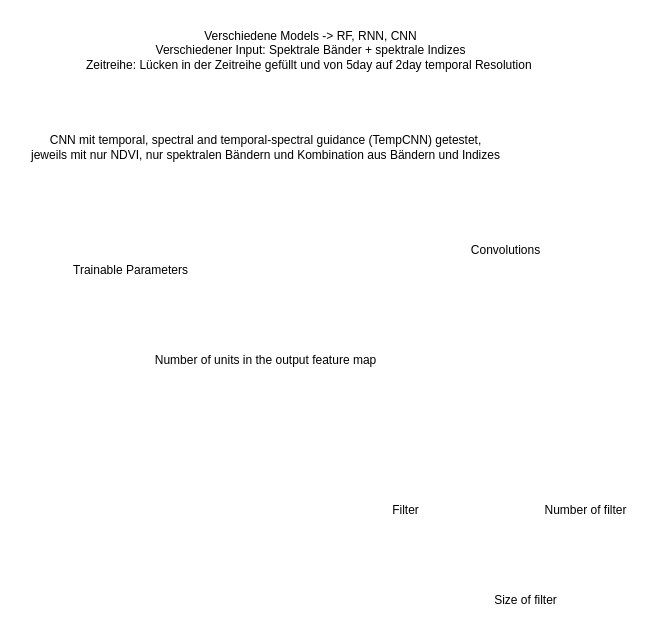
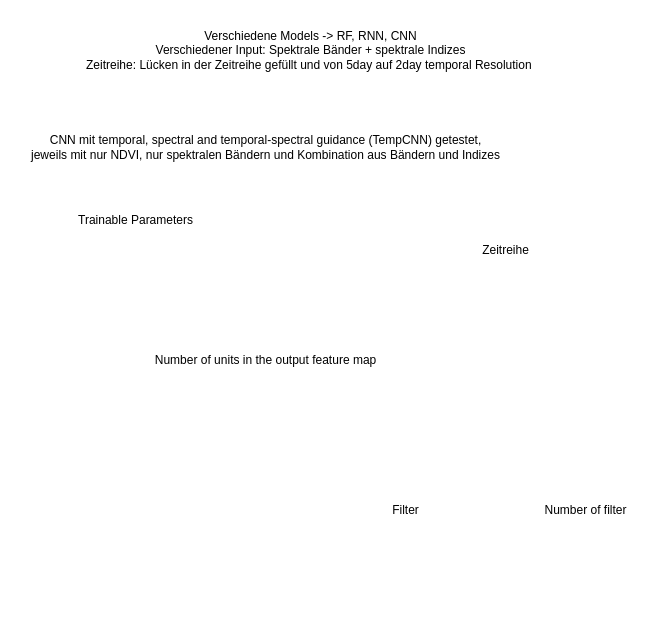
node "Convolutions": label "Convolutions" -> "Zeitreihe"
node "Trainable Parameters": moved (131, 271) -> (136, 221)
node "Size of filter": removed
